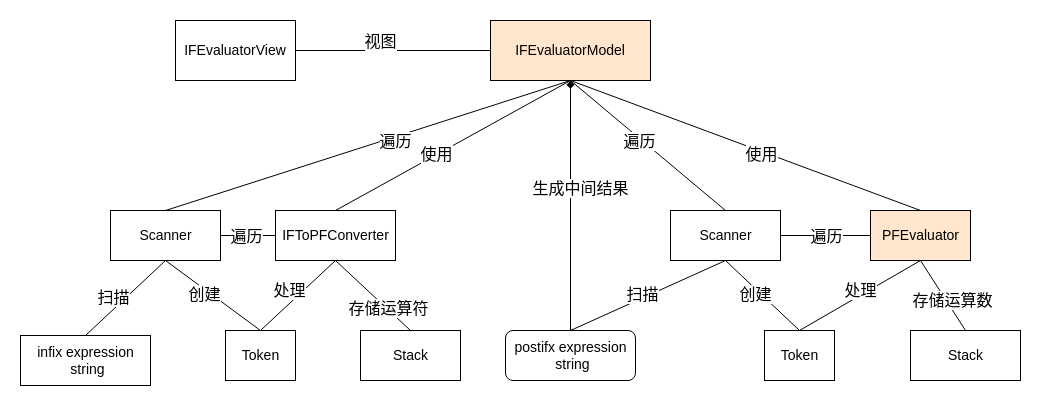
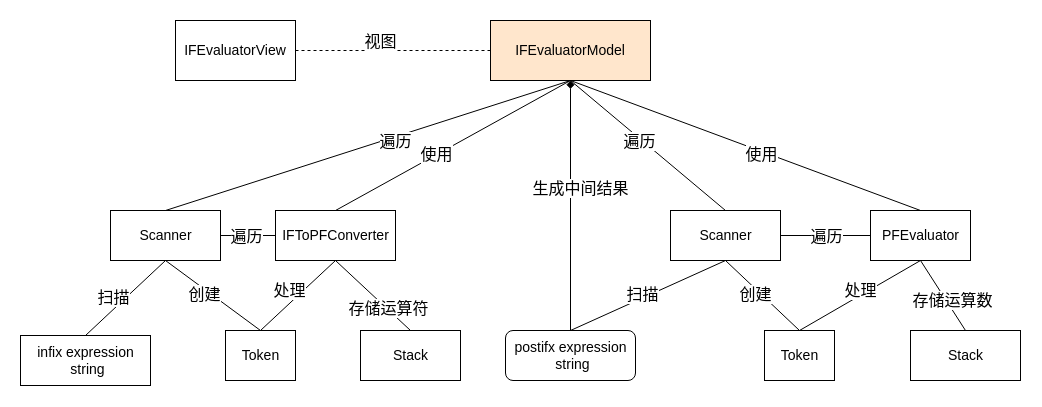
edge "IFEvaluatorView" -- "IFEvaluatorModel": style solid -> dashed
node "PFEvaluator": fillcolor #ffe6cc -> #ffffff
